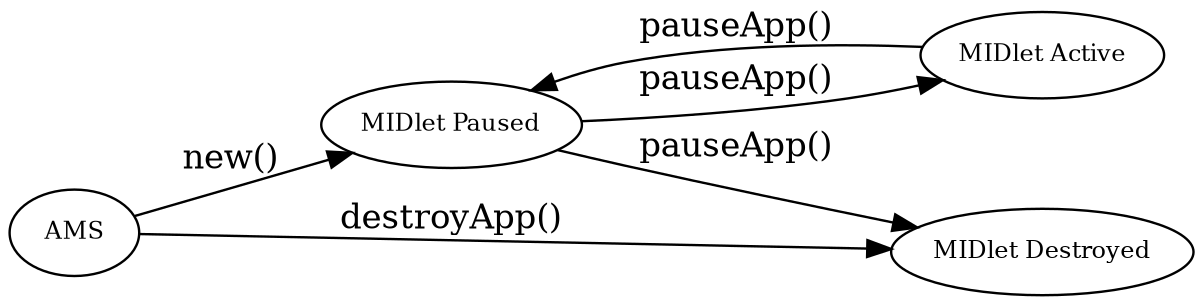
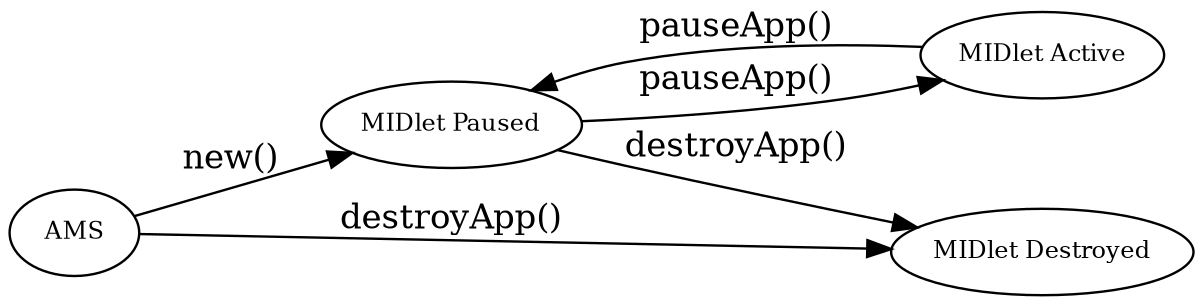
edge "MIDlet Paused" -> "MIDlet Destroyed": label "pauseApp()" -> "destroyApp()"
